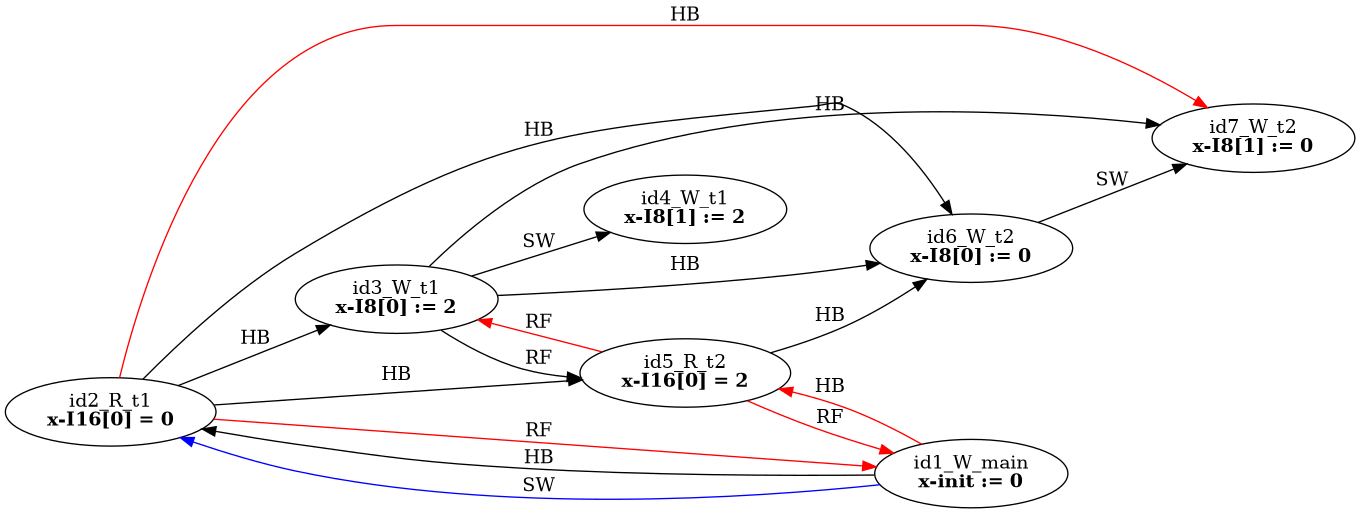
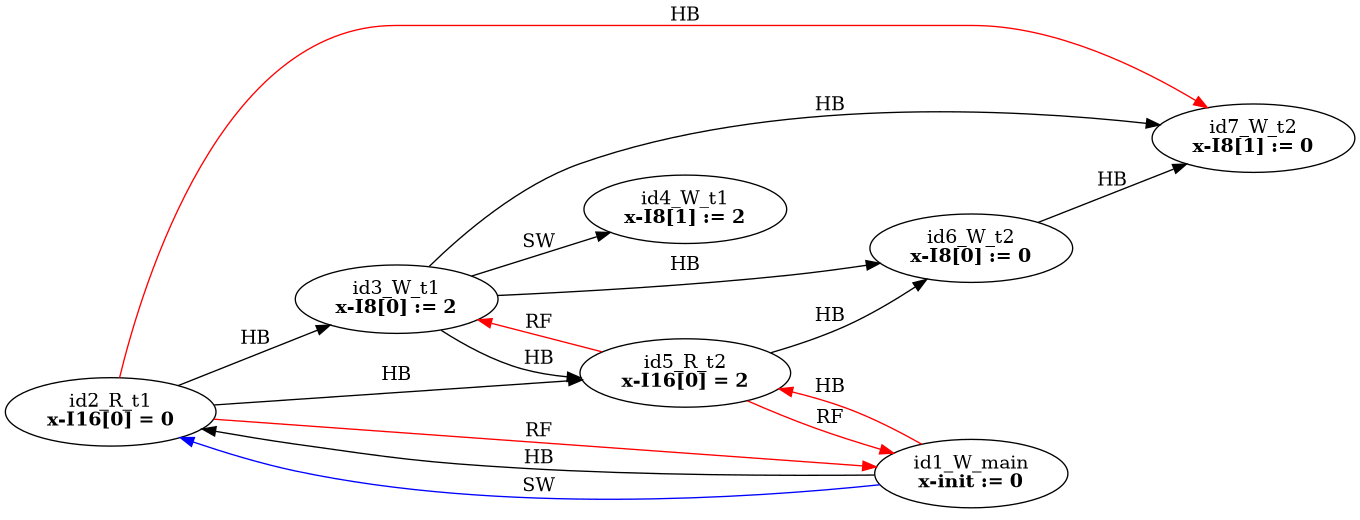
edge "id2_R_t1" -> "id6_W_t2": removed, label "HB"
edge "id6_W_t2" -> "id7_W_t2": label "SW" -> "HB"
edge "id3_W_t1" -> "id5_R_t2": label "RF" -> "HB"
